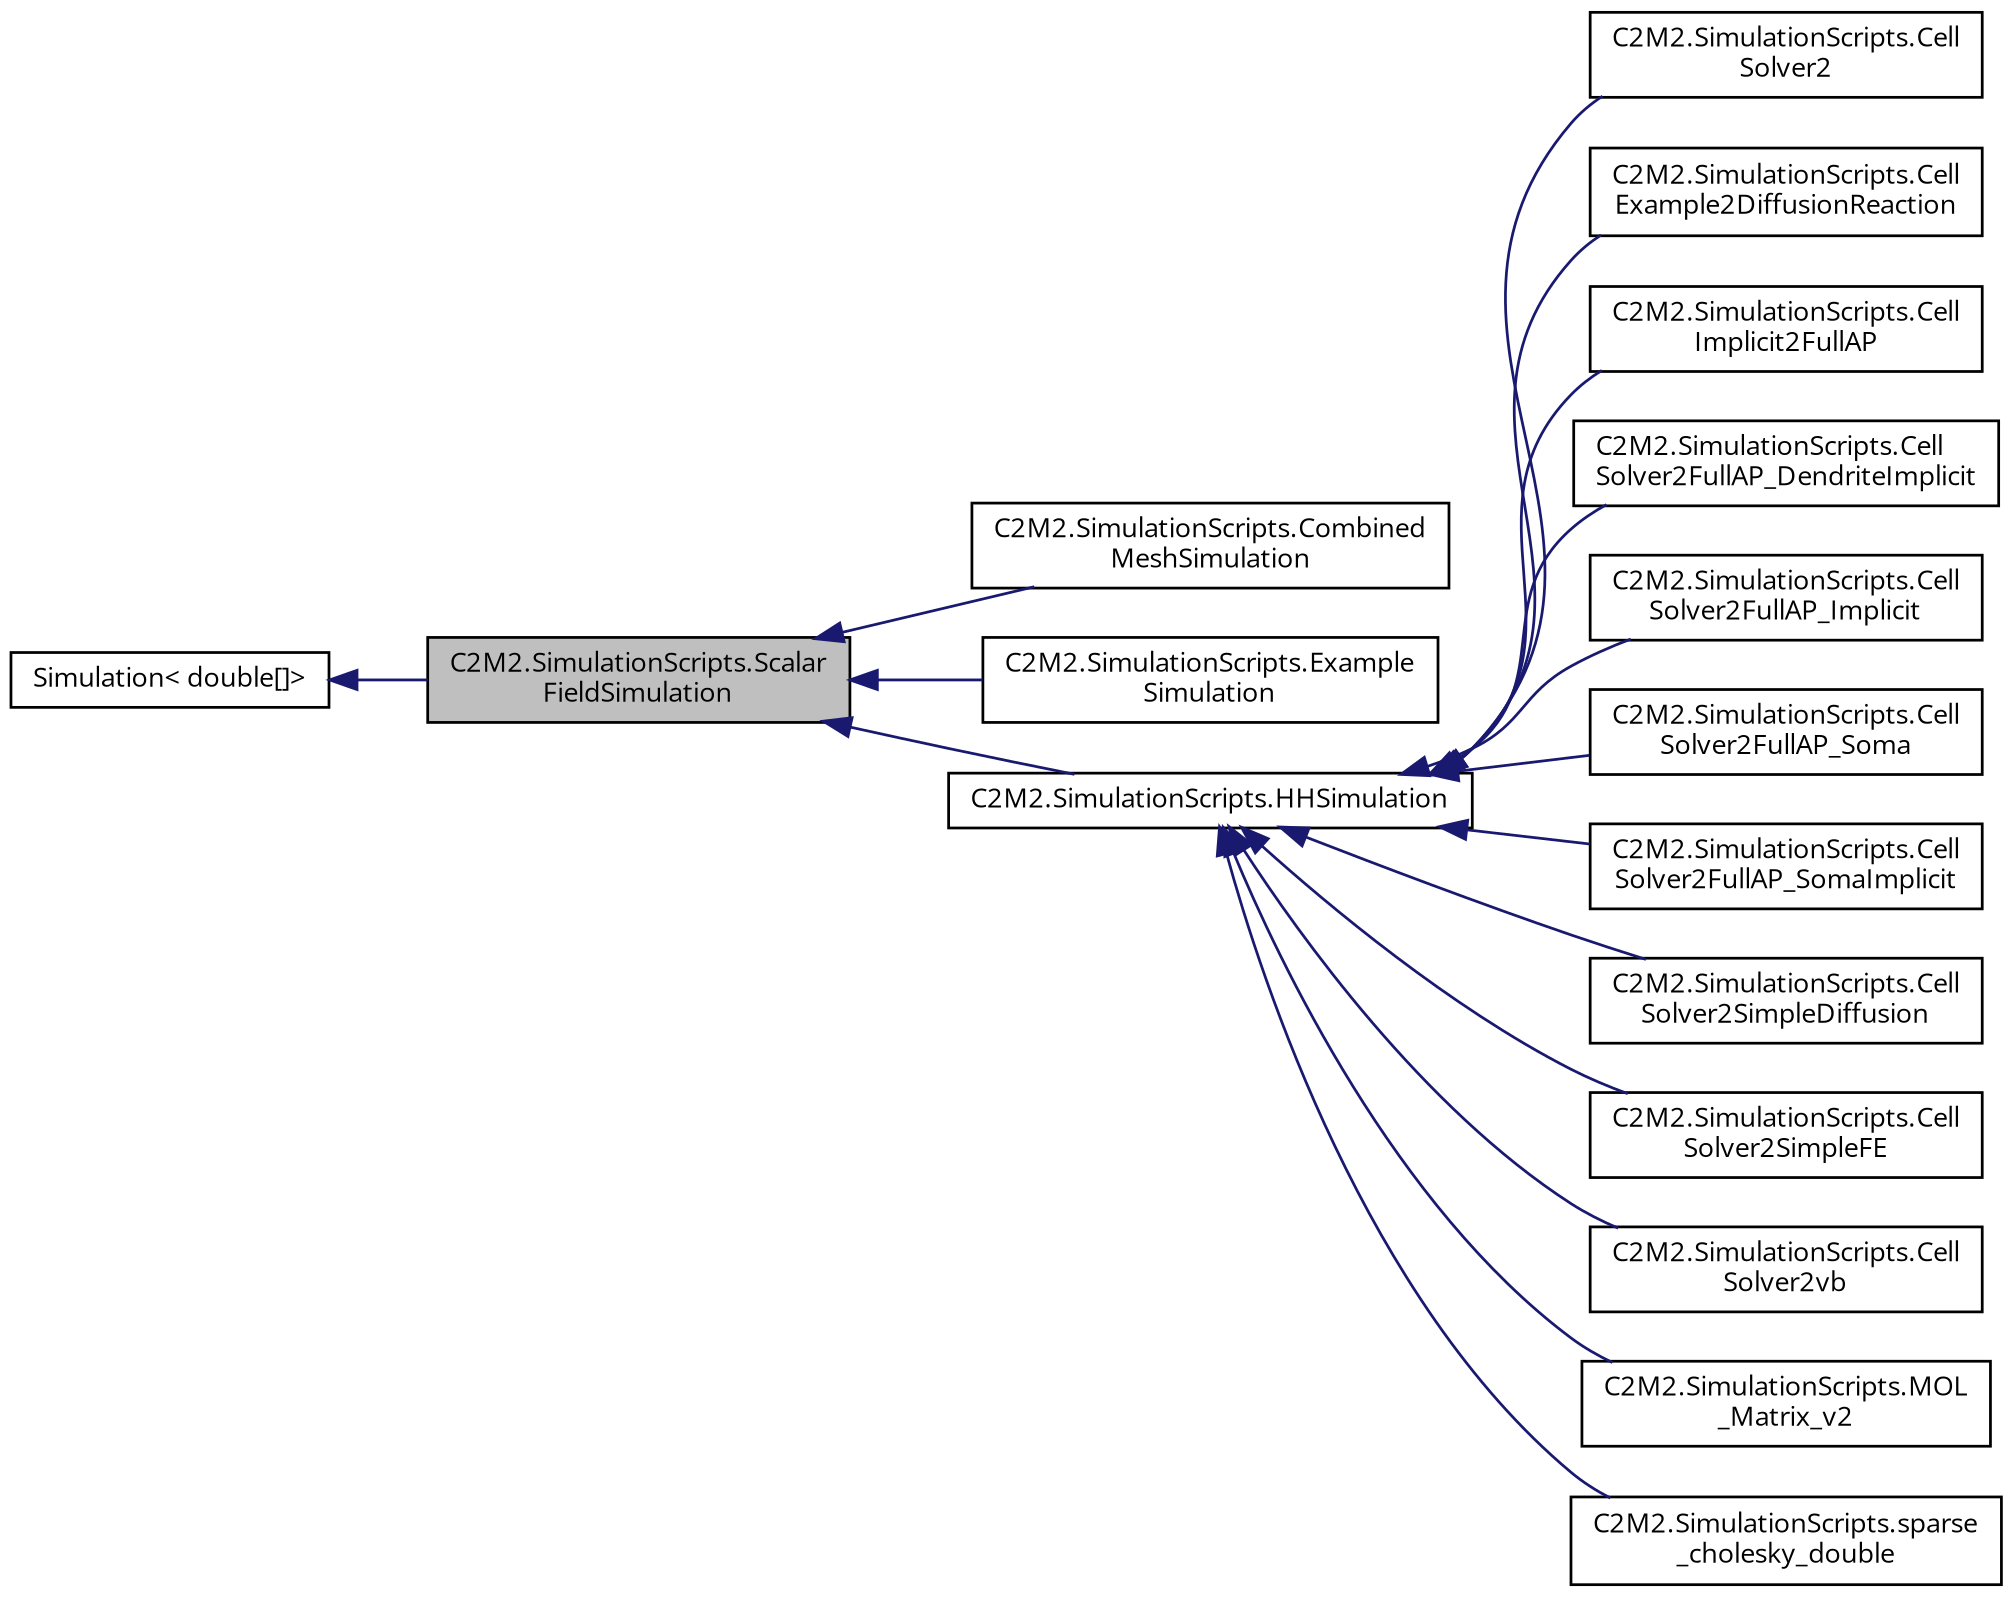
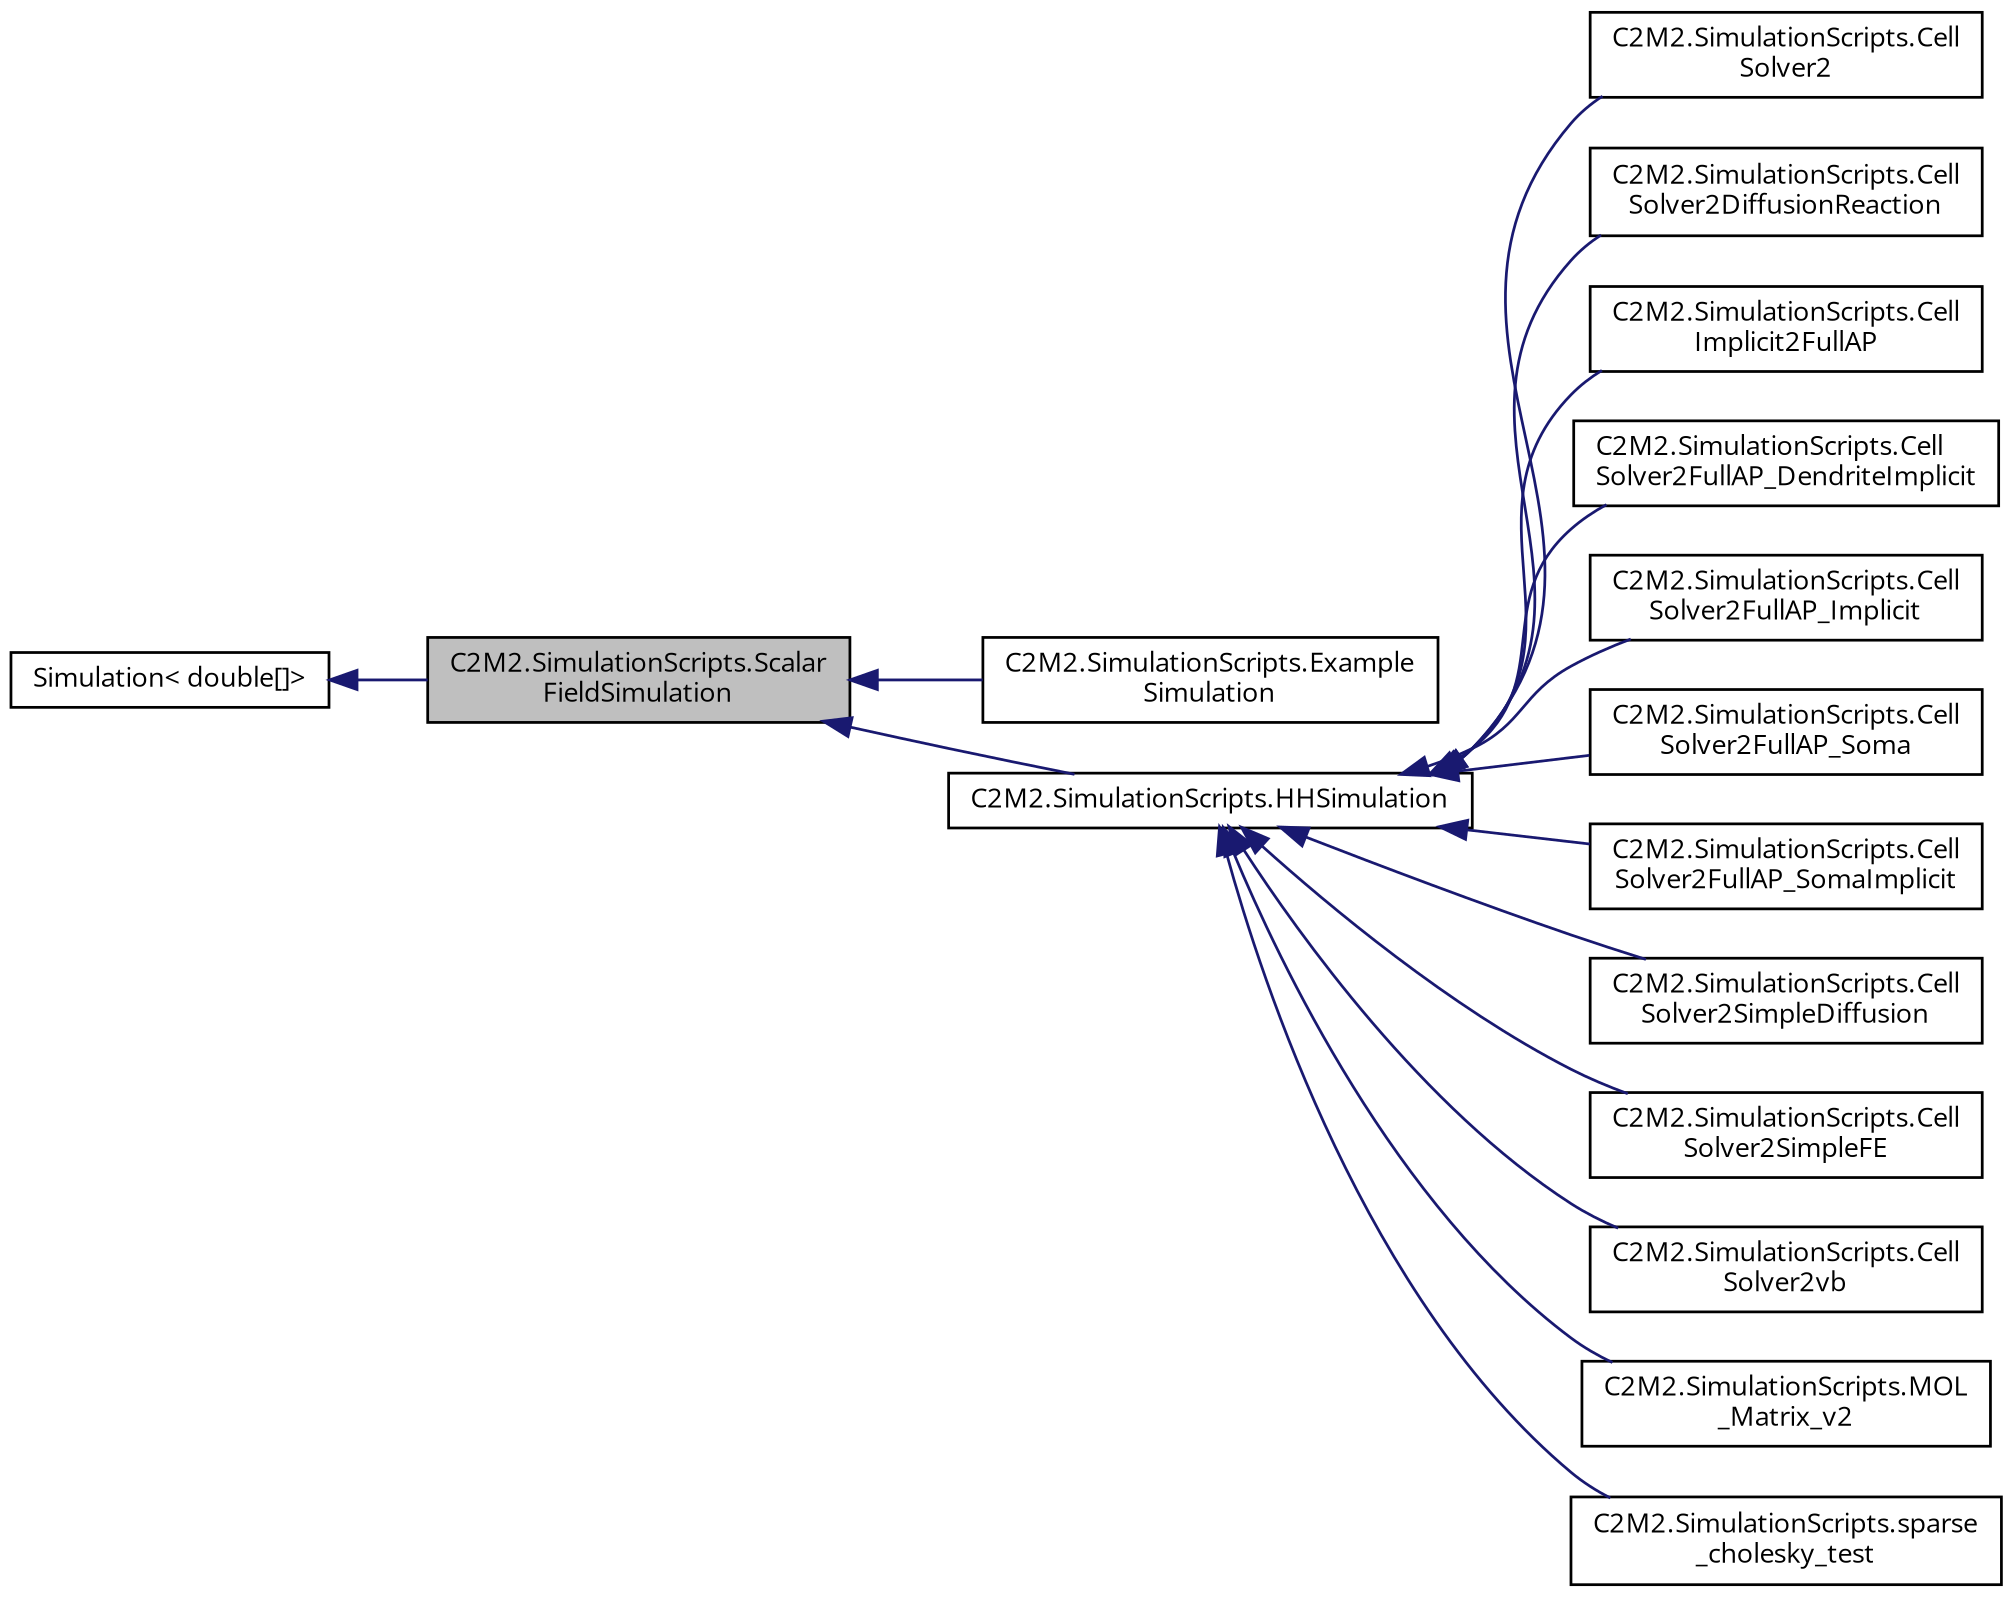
node "C2M2.SimulationScripts.Cell Example2DiffusionReaction": label "C2M2.SimulationScripts.Cell Example2DiffusionReaction" -> "C2M2.SimulationScripts.Cell Solver2DiffusionReaction"
node "C2M2.SimulationScripts.Combined MeshSimulation": removed
node "C2M2.SimulationScripts.sparse _cholesky_double": label "C2M2.SimulationScripts.sparse _cholesky_double" -> "C2M2.SimulationScripts.sparse _cholesky_test"
